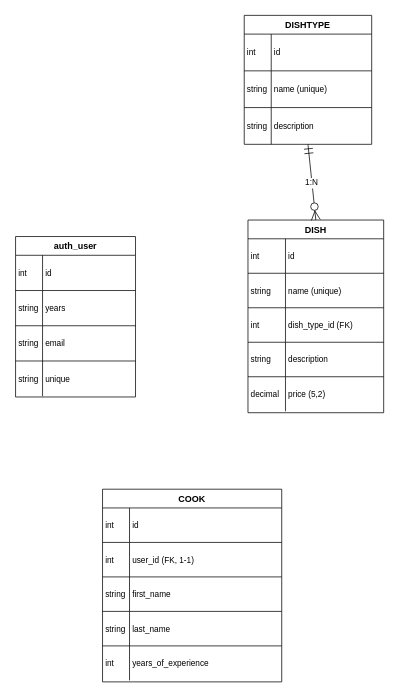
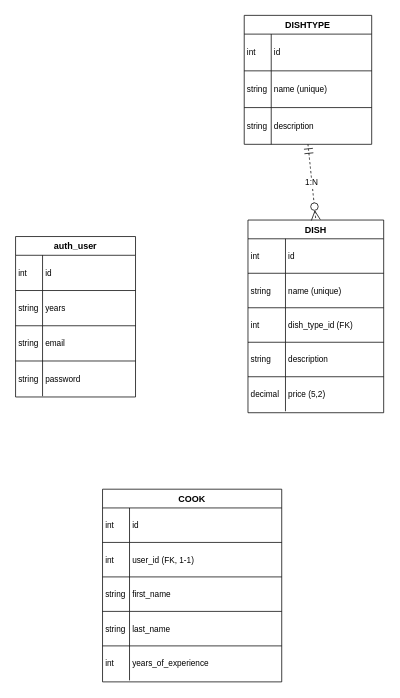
edge "DISHTYPE" -- "DISH": style solid -> dashed
node "unique": label "unique" -> "password"
